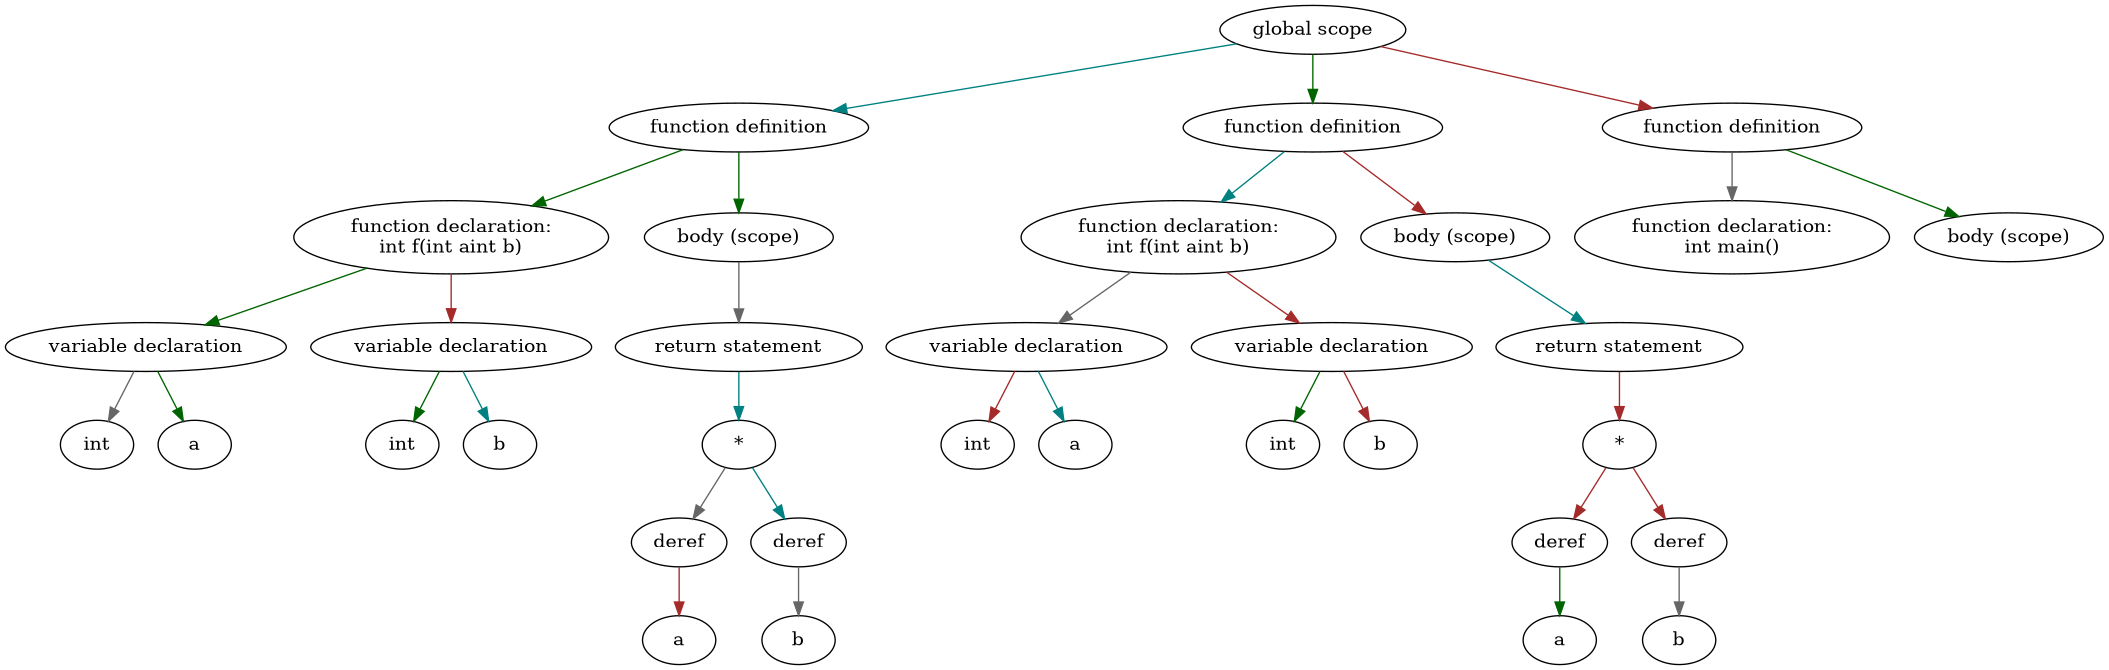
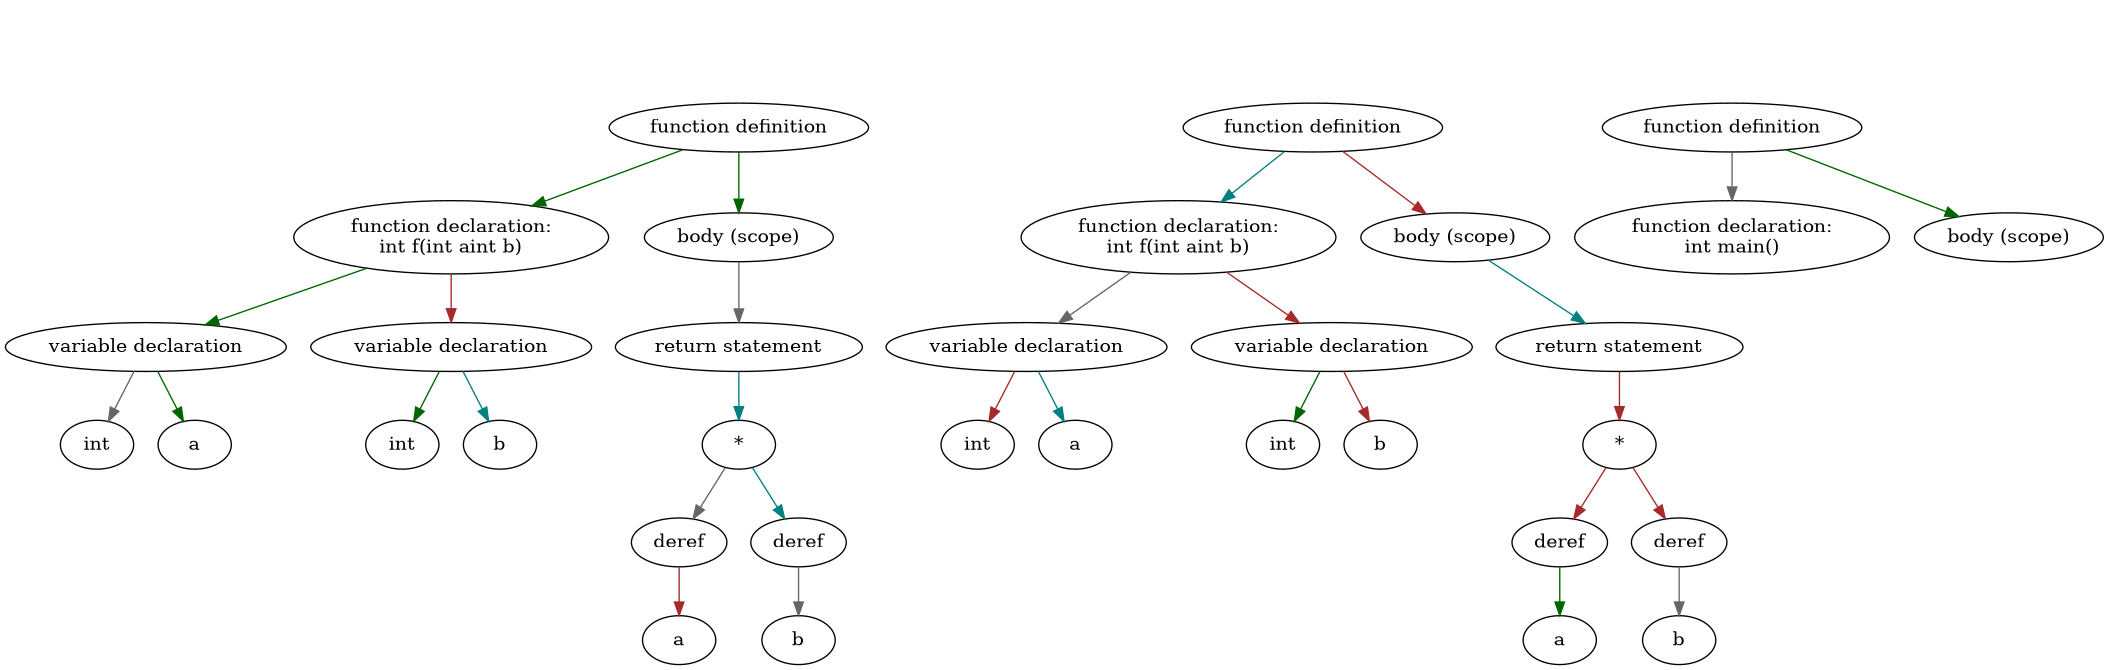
node "global scope": removed
